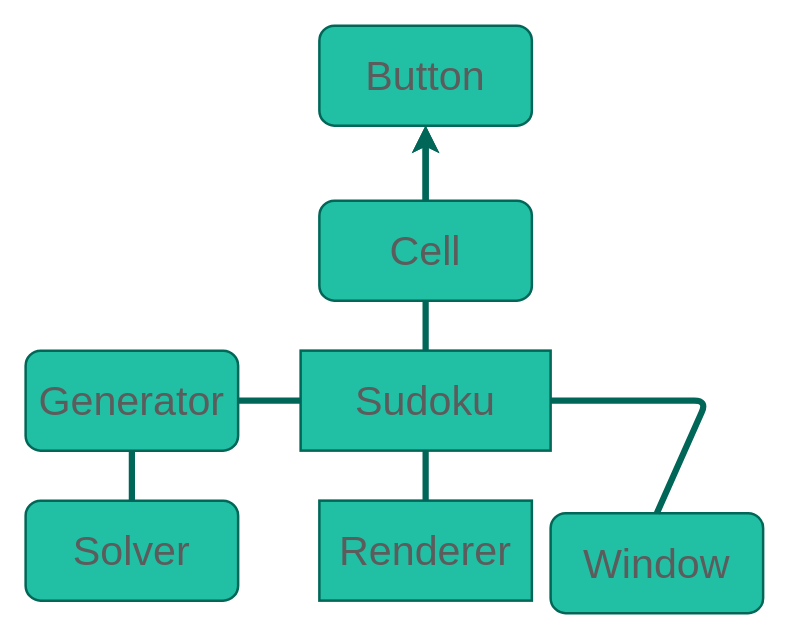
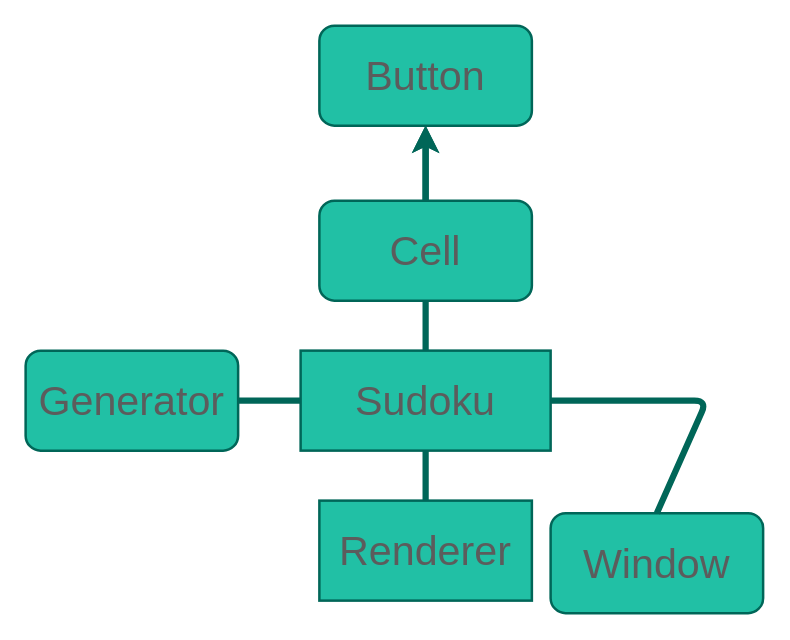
edge "Generator" -- "Solver": removed
node "Solver": removed
